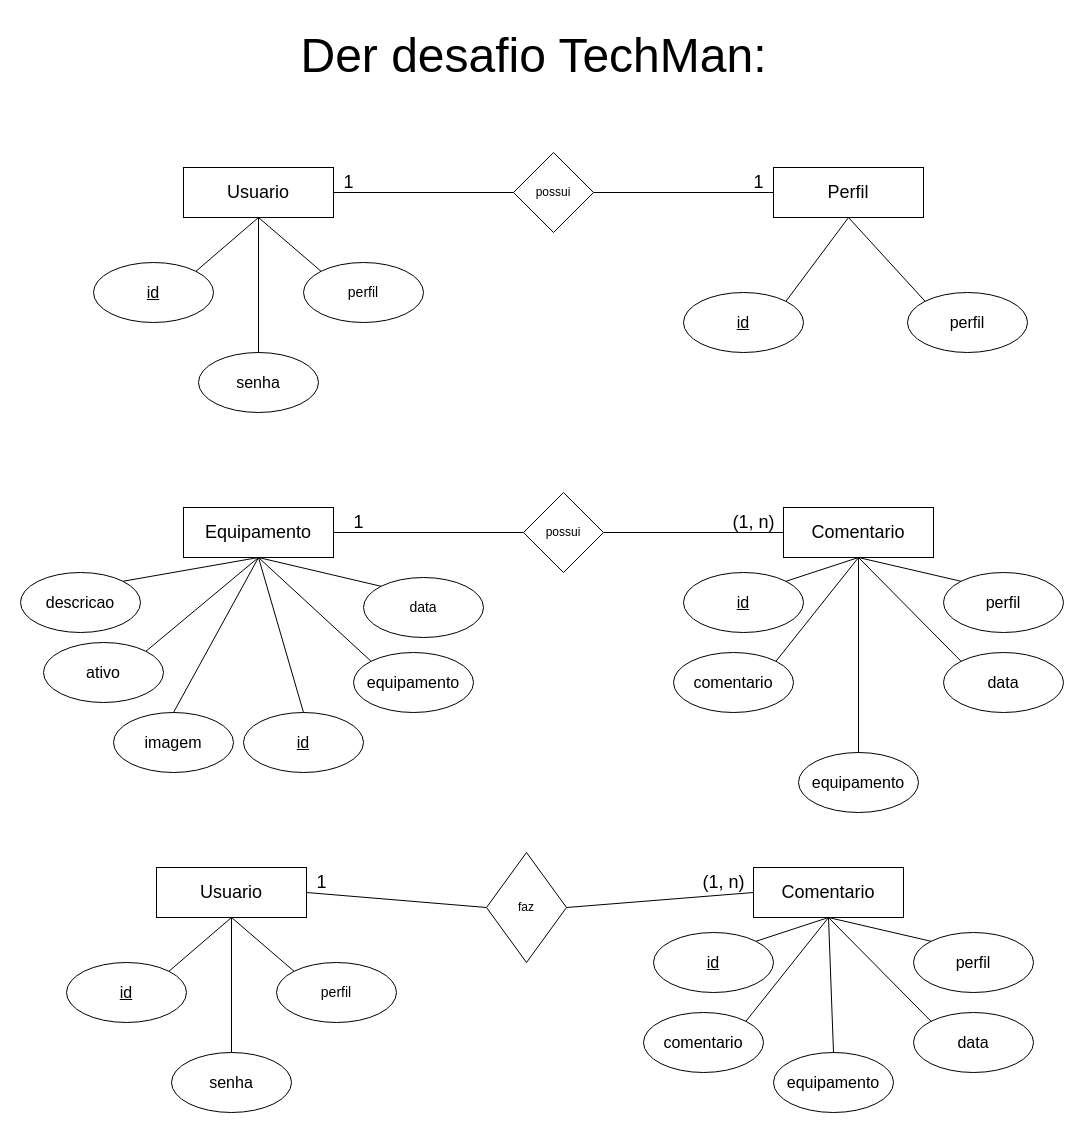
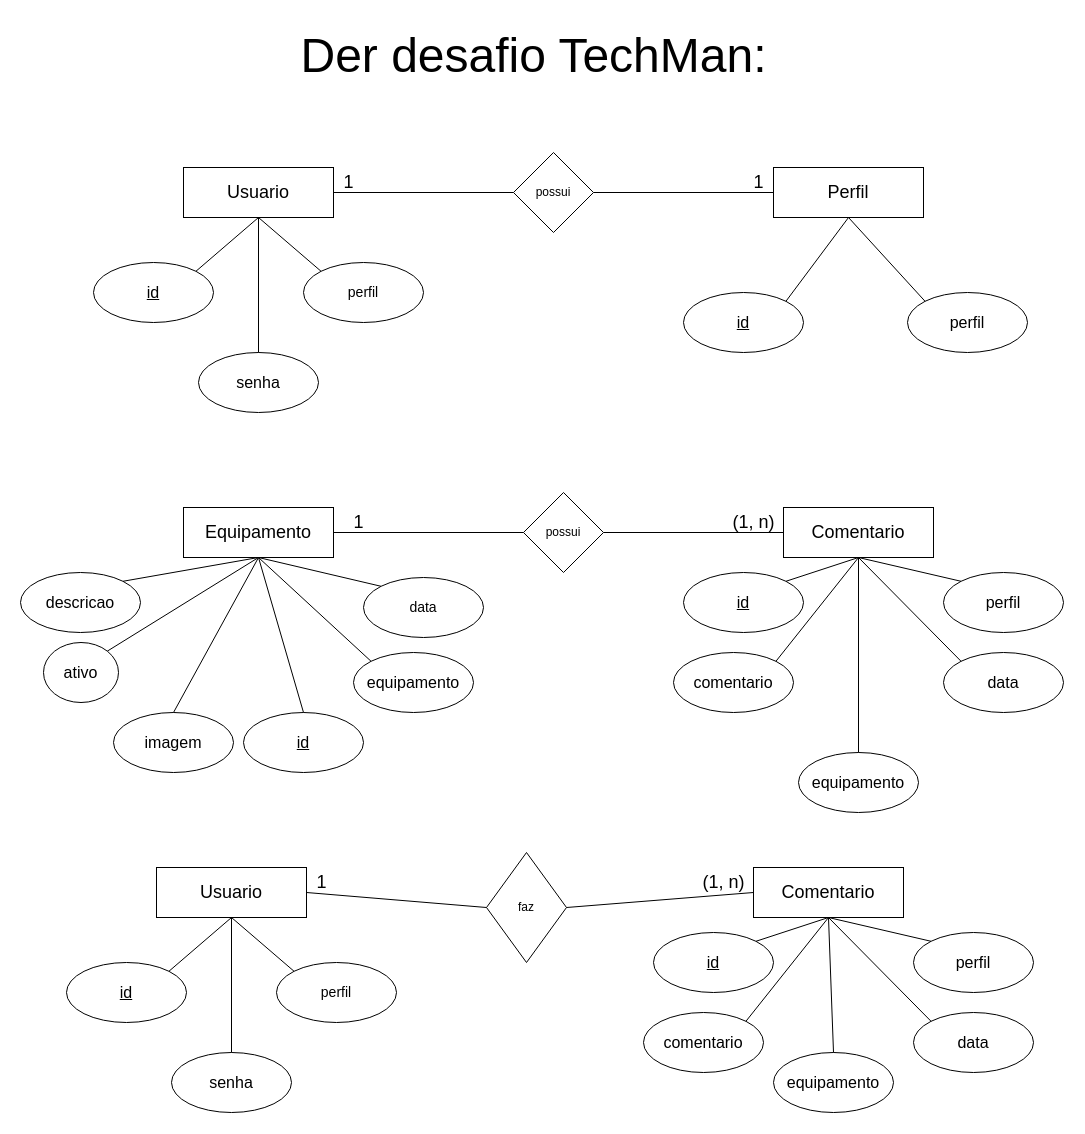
node "ativo": size 120x60 -> 75x60
